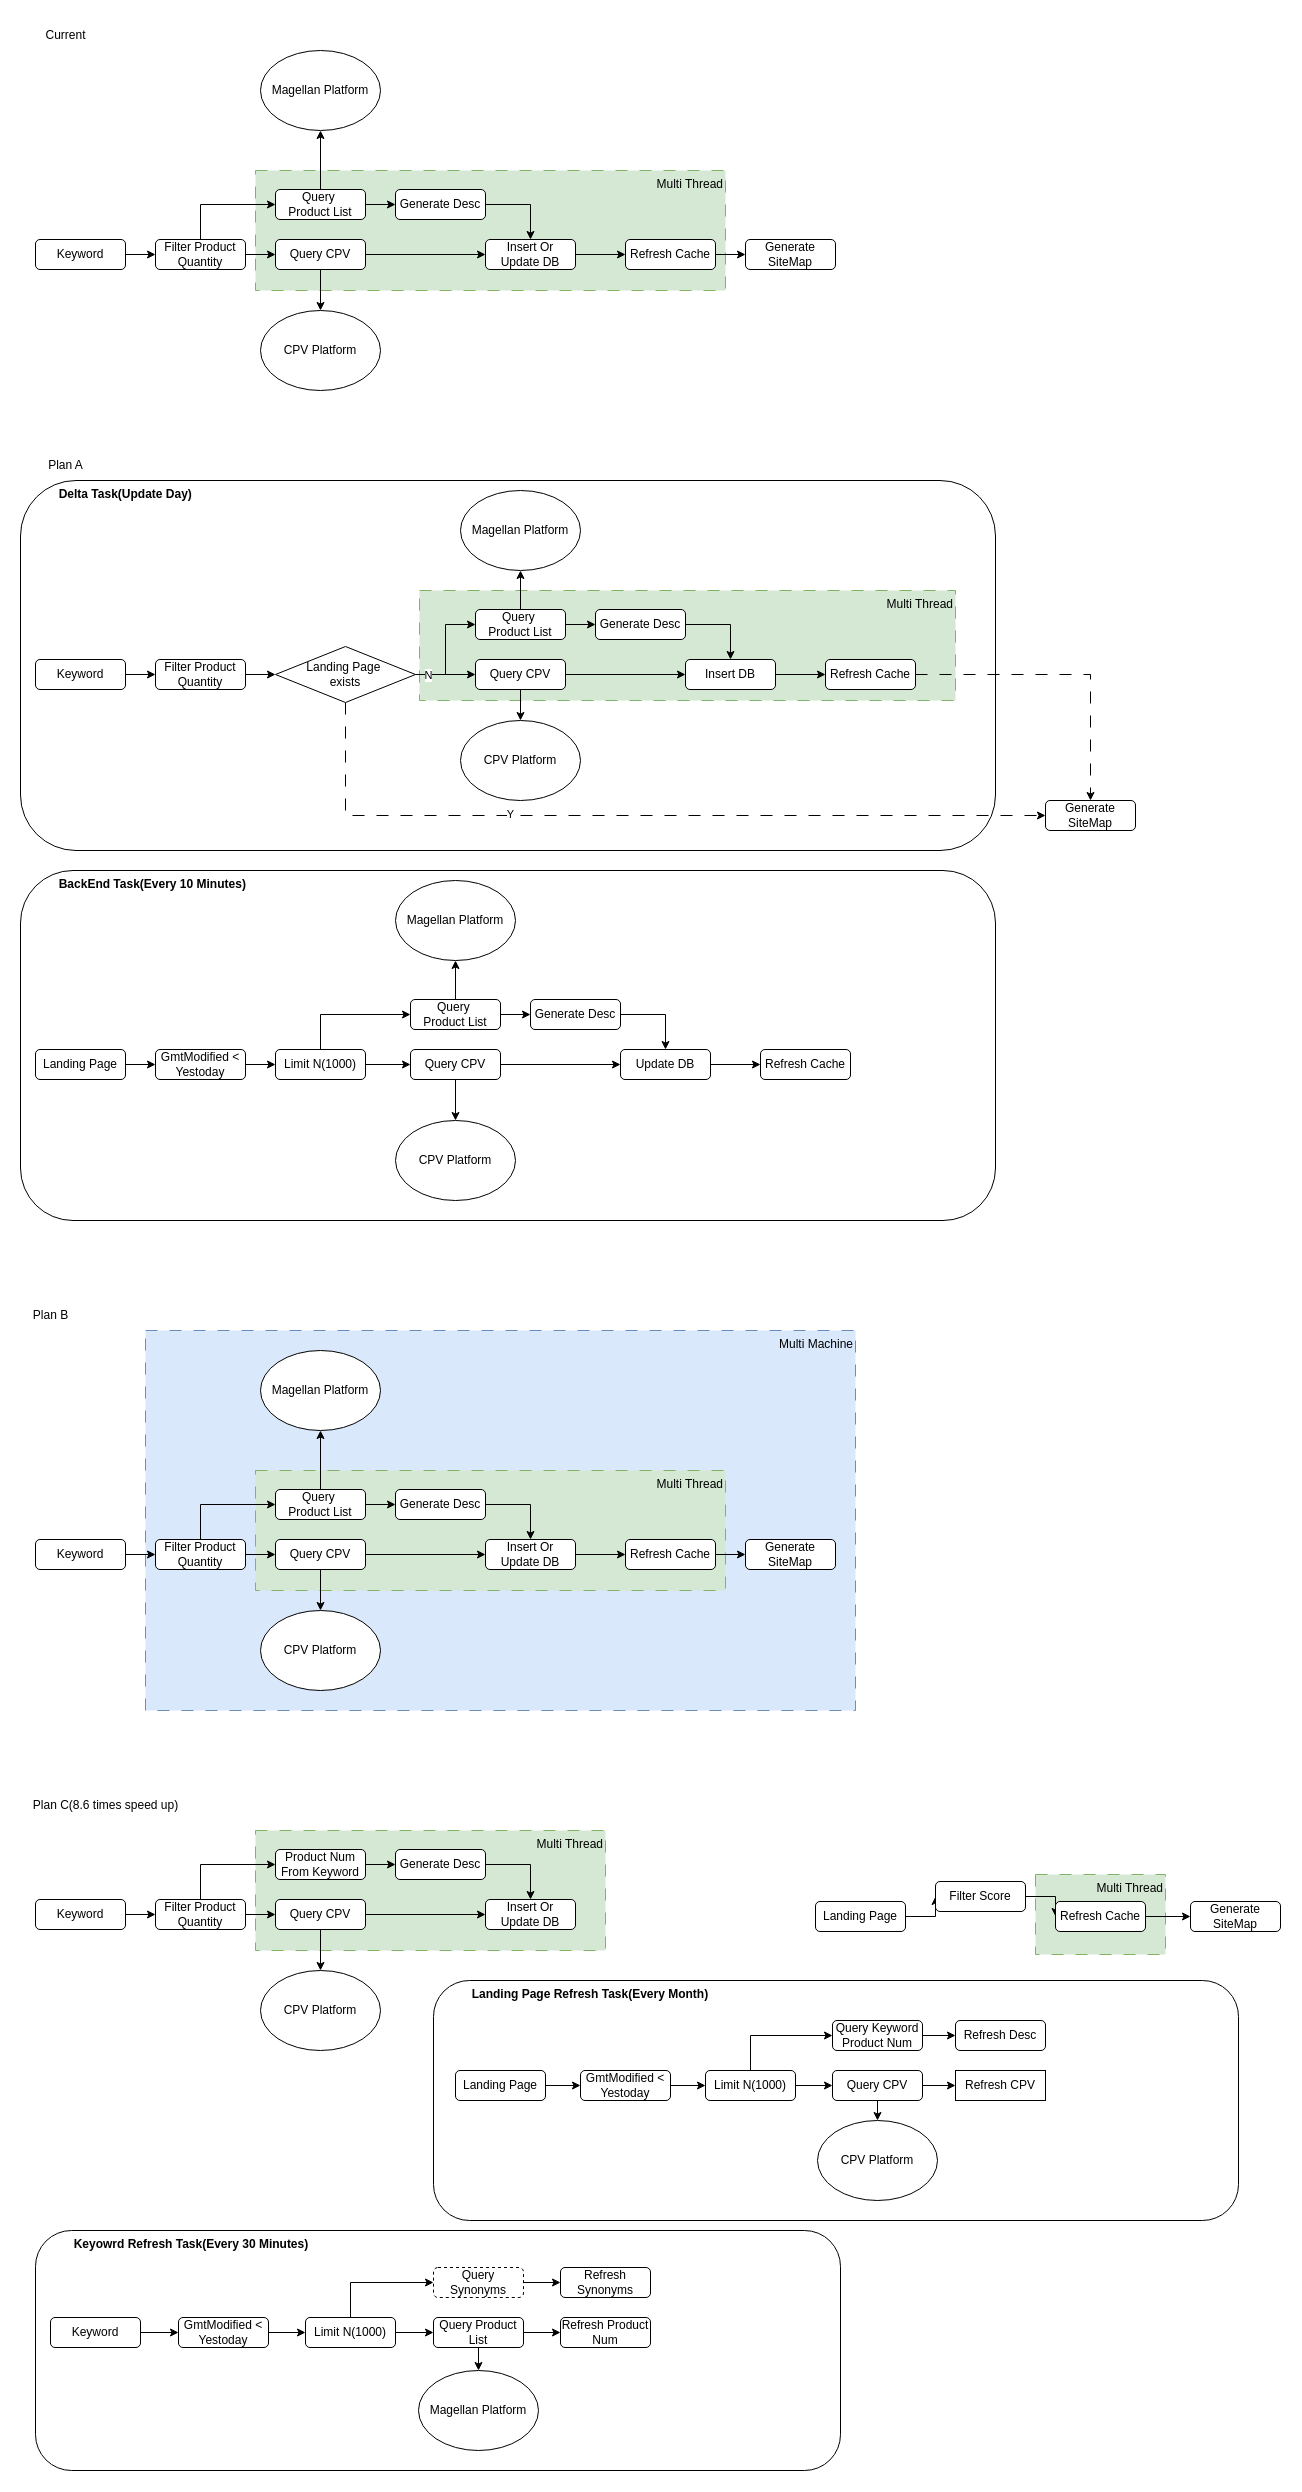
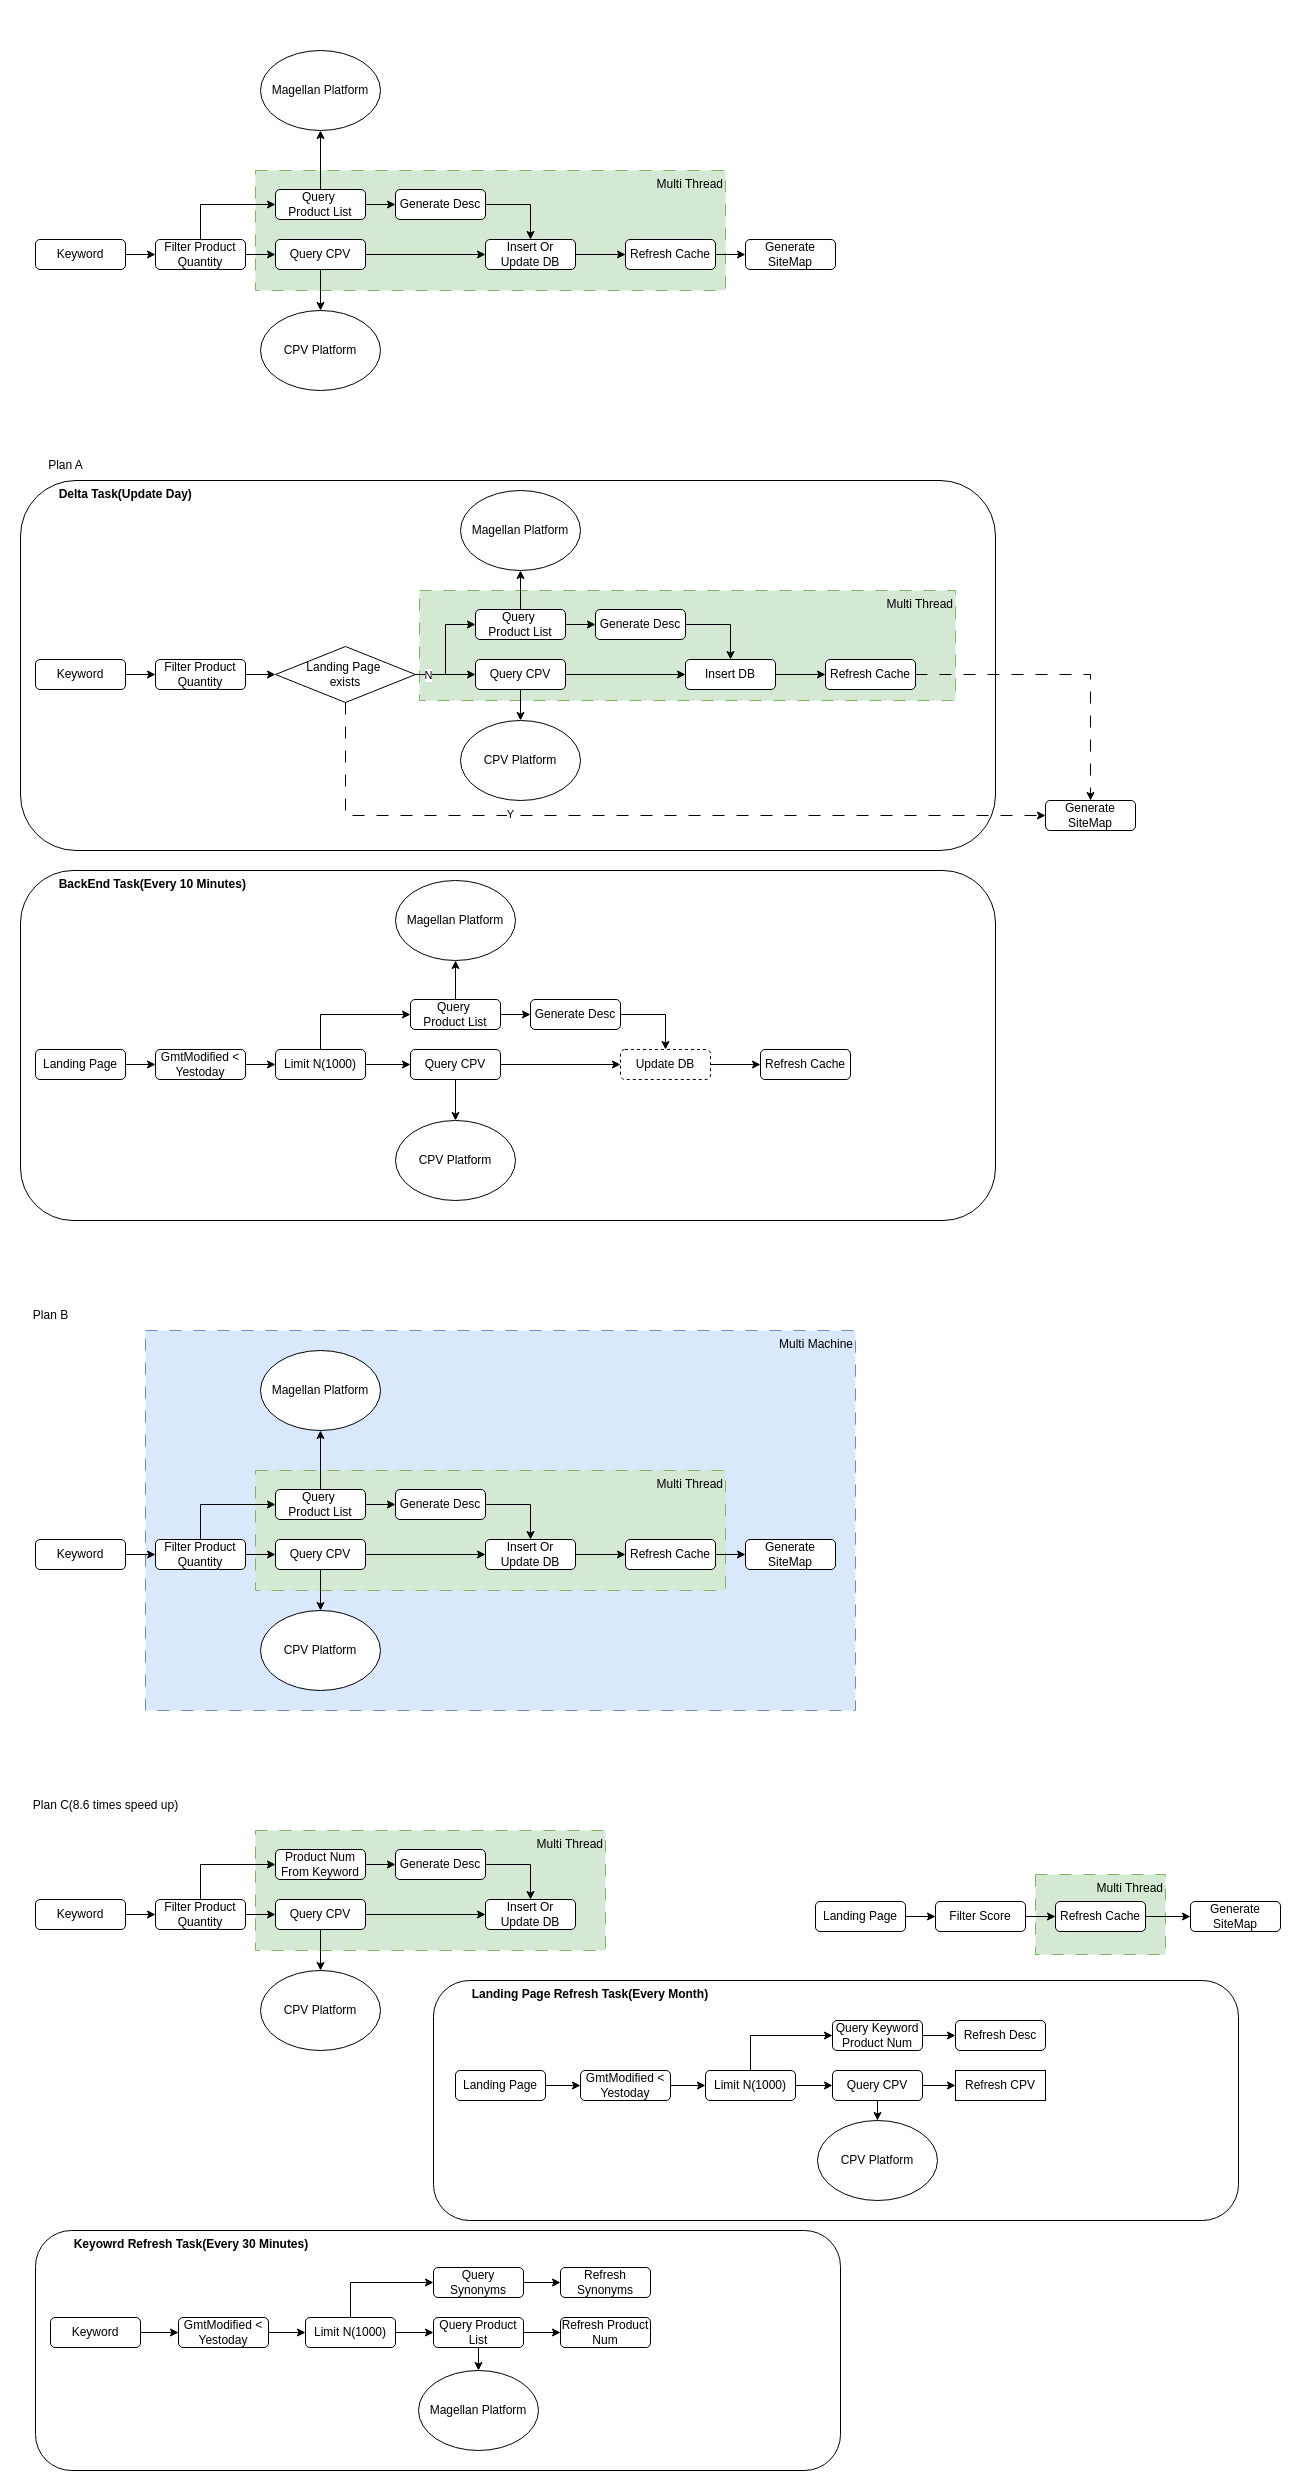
node "Current": removed
node "Update DB": style solid -> dashed
node "Filter Score": moved (981, 1897) -> (981, 1917)
node "Query Synonyms": style dashed -> solid
